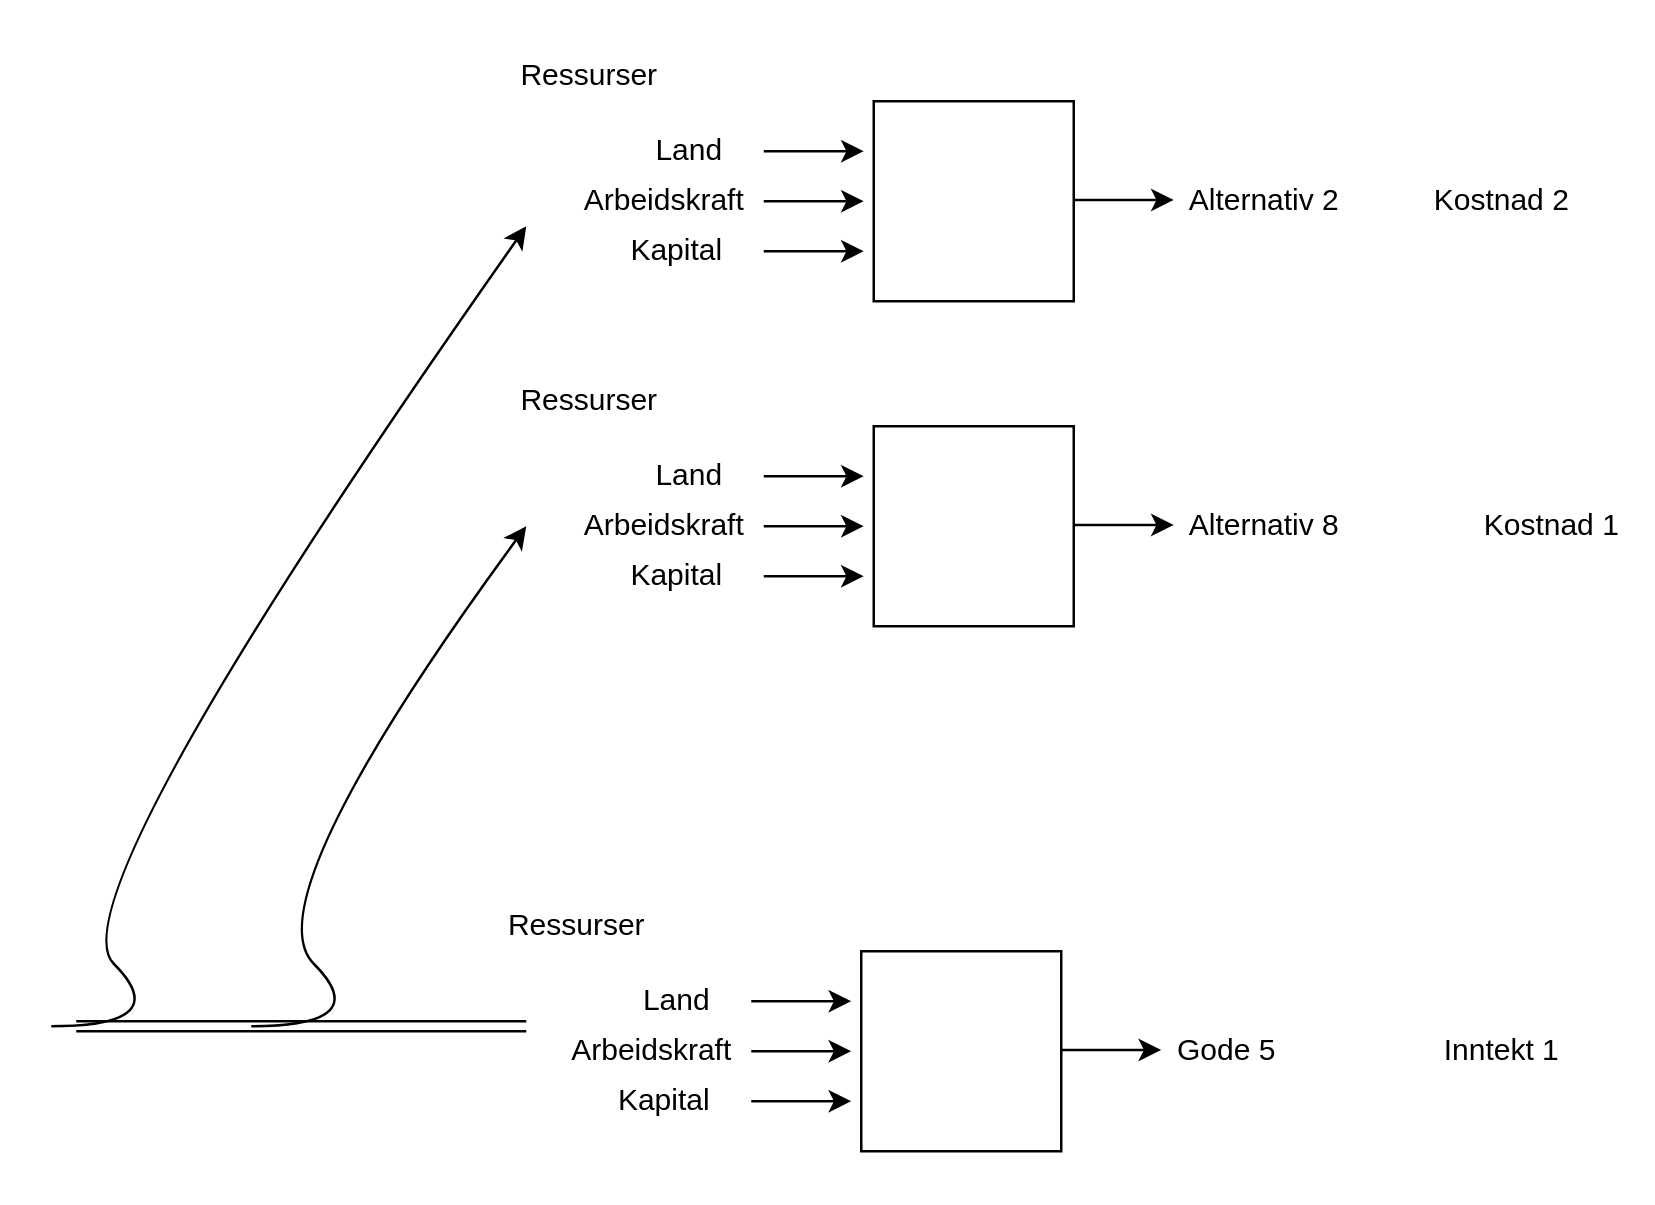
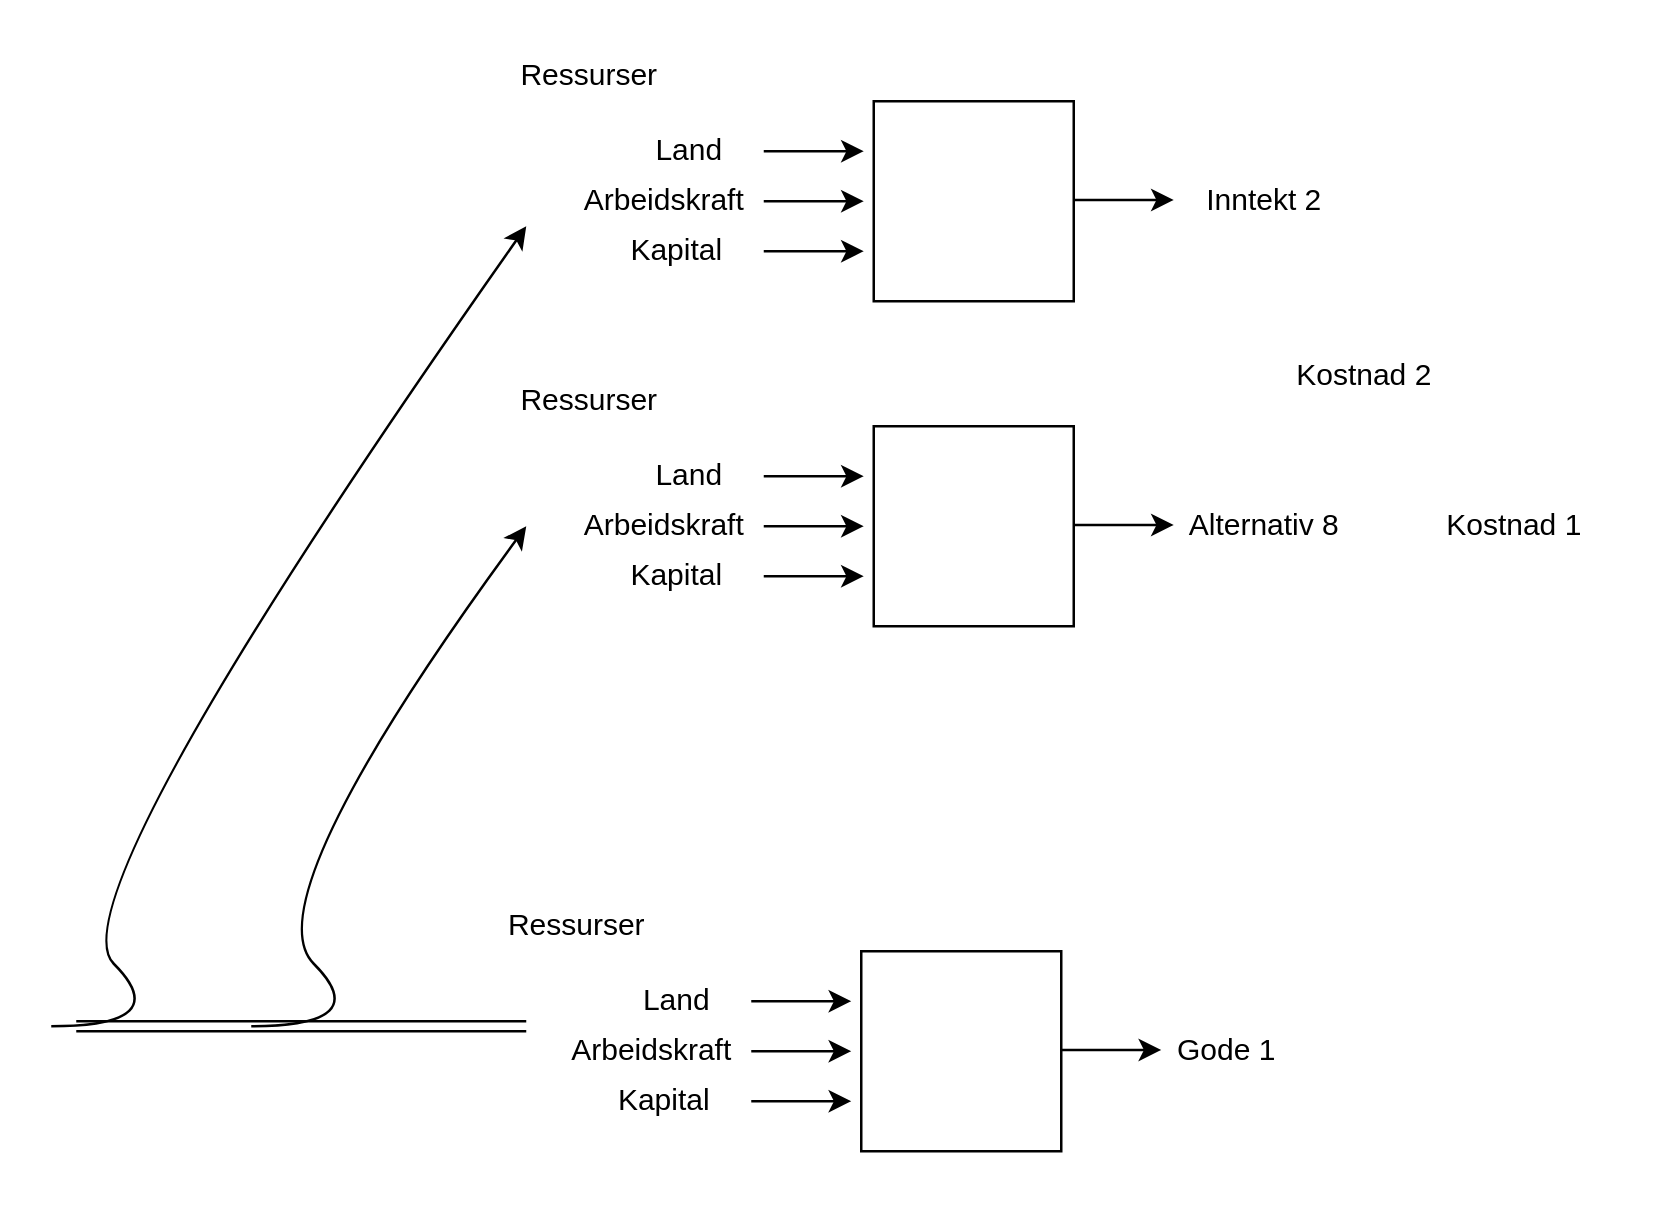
node "Alternativ 2": label "Alternativ 2" -> "Inntekt 2"
node "Kostnad 2": moved (1501, 201) -> (1364, 376)
node "Kostnad 1": moved (1551, 526) -> (1514, 526)
node "Gode 5": label "Gode 5" -> "Gode 1"
node "Inntekt 1": removed
